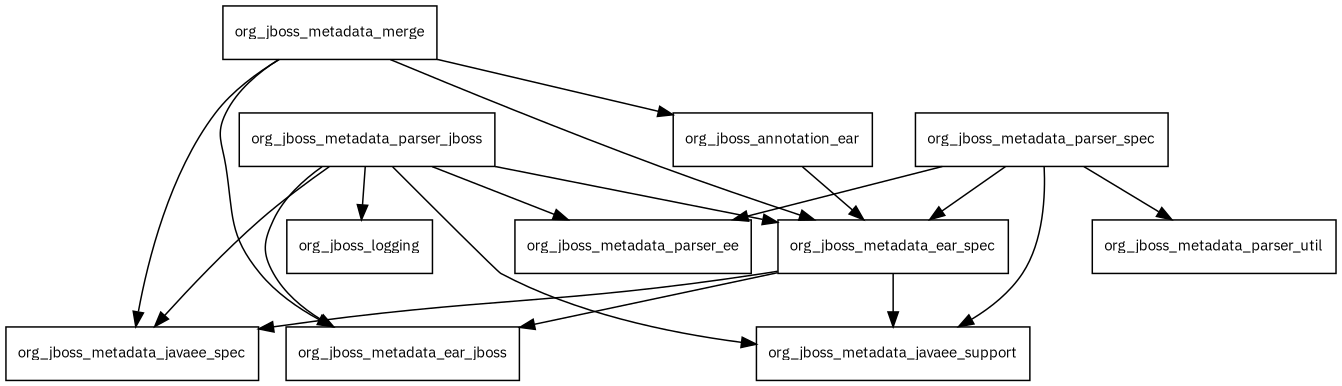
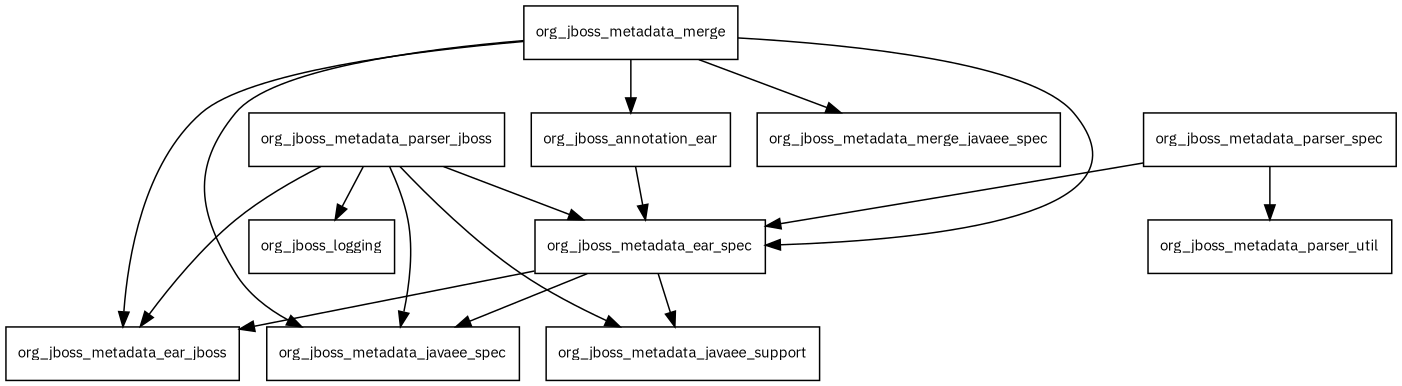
node "org_jboss_metadata_merge_javaee_spec": added
node "org_jboss_metadata_parser_ee": removed
edge "org_jboss_metadata_parser_spec" -> "org_jboss_metadata_javaee_support": removed
